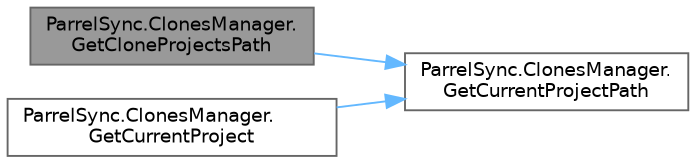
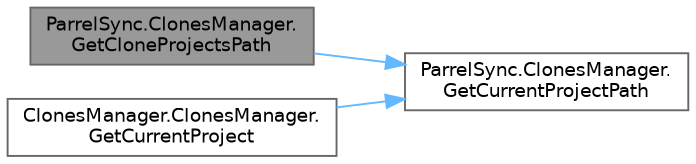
node "ParrelSync.ClonesManager. GetCurrentProject": label "ParrelSync.ClonesManager. GetCurrentProject" -> "ClonesManager.ClonesManager. GetCurrentProject"
